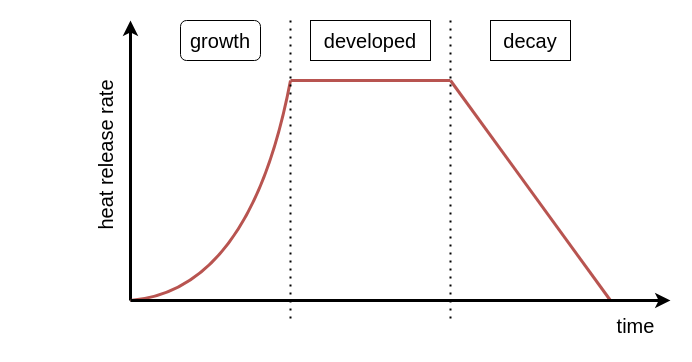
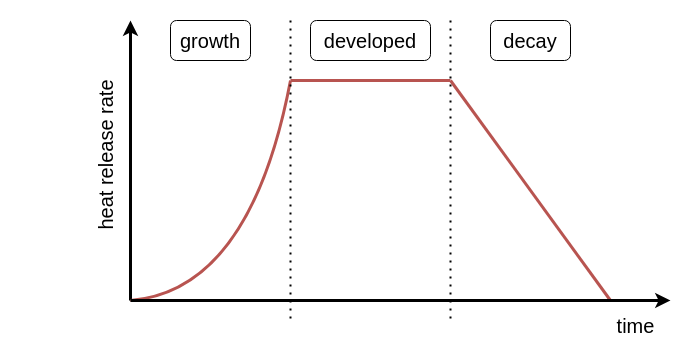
node "growth": moved (221, 41) -> (211, 41)
node "developed": shape rectangle -> rounded rectangle
node "decay": shape rectangle -> rounded rectangle
